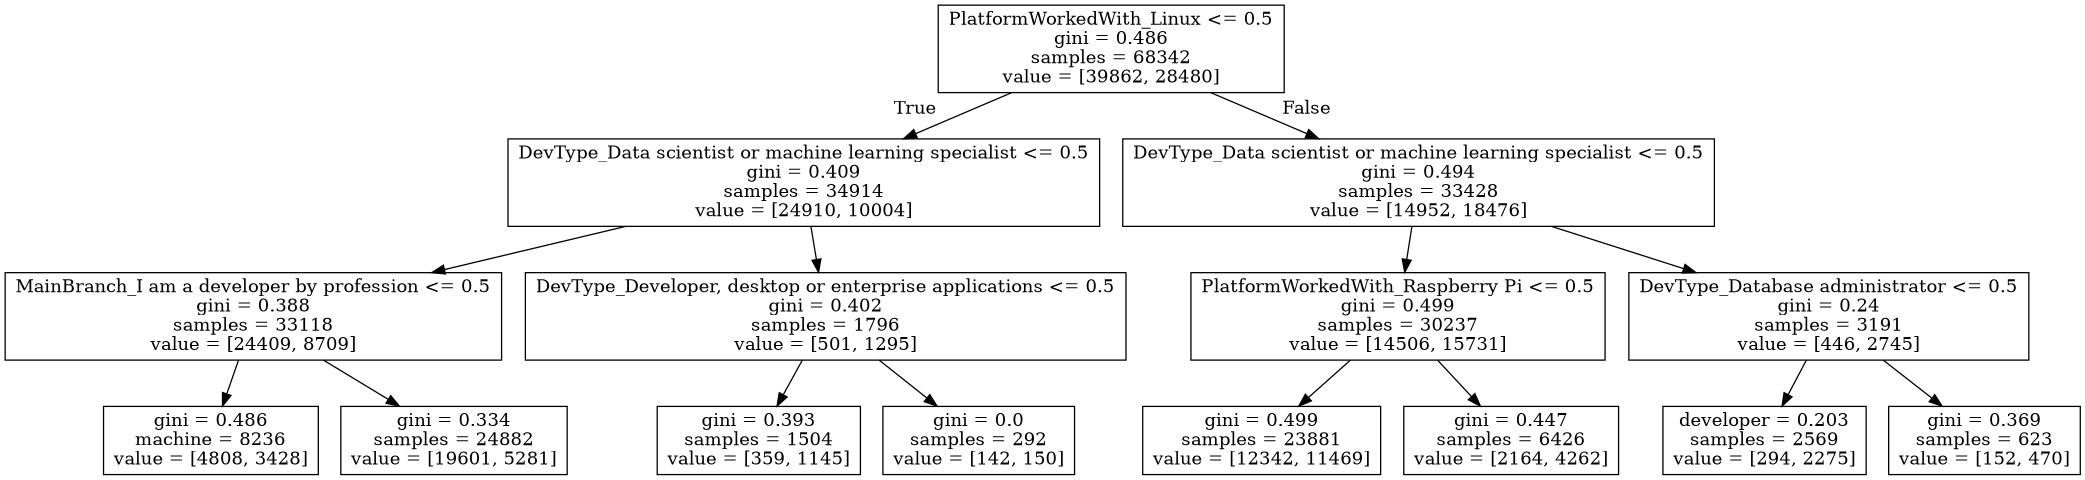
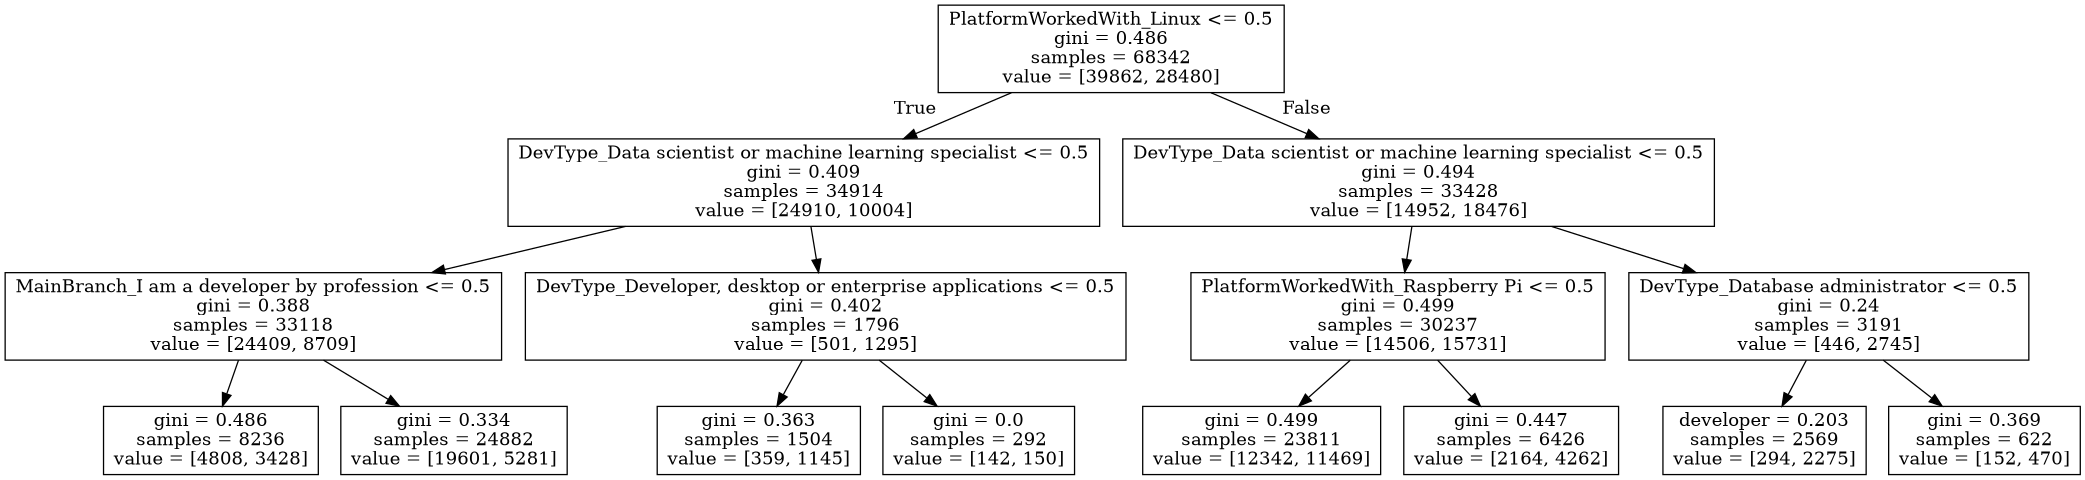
node "gini = 0.486 machine = 8236 value = [4808, 3428]": label "gini = 0.486 machine = 8236 value = [4808, 3428]" -> "gini = 0.486 samples = 8236 value = [4808, 3428]"
node "gini = 0.393 samples = 1504 value = [359, 1145]": label "gini = 0.393 samples = 1504 value = [359, 1145]" -> "gini = 0.363 samples = 1504 value = [359, 1145]"
node "gini = 0.499 samples = 23881 value = [12342, 11469]": label "gini = 0.499 samples = 23881 value = [12342, 11469]" -> "gini = 0.499 samples = 23811 value = [12342, 11469]"
node "gini = 0.369 samples = 623 value = [152, 470]": label "gini = 0.369 samples = 623 value = [152, 470]" -> "gini = 0.369 samples = 622 value = [152, 470]"
